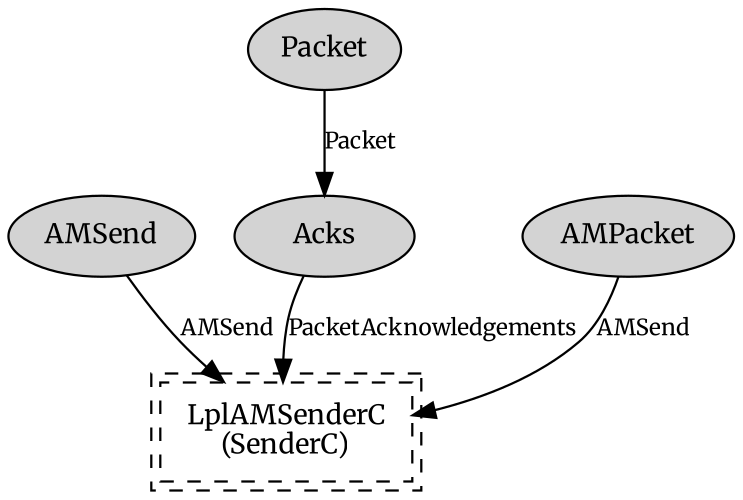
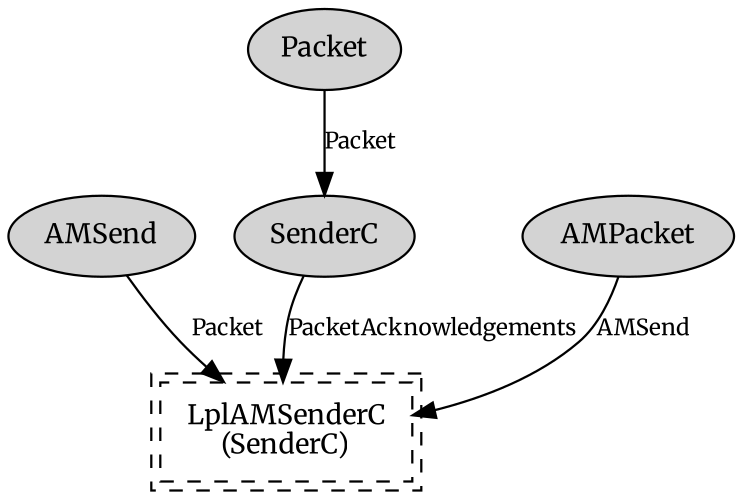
node "Acks": label "Acks" -> "SenderC"
edge "AMSend" -> "LplAMSenderC (SenderC)": label "AMSend" -> "Packet"
